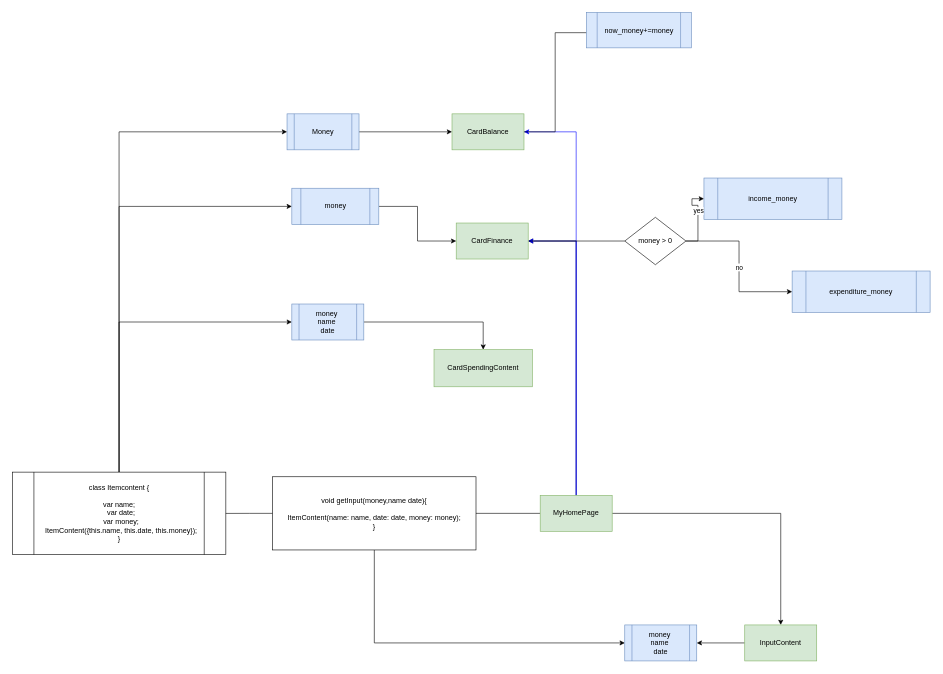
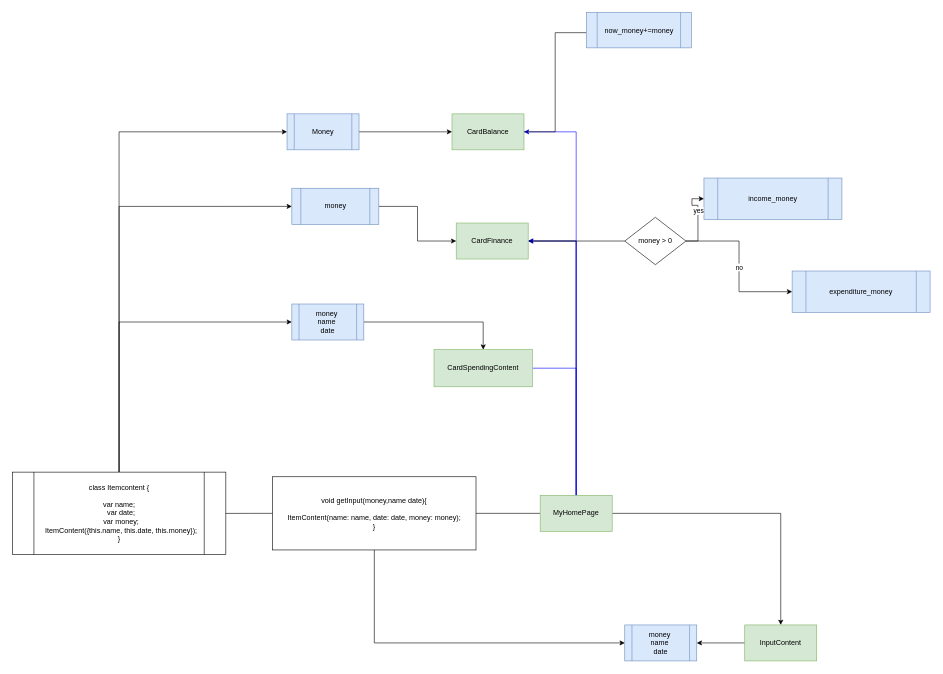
edge "CardSpendingContent" -- "MyHomePage": added
